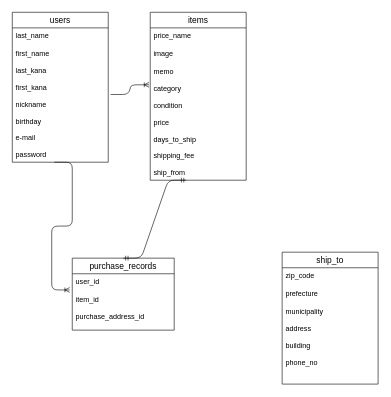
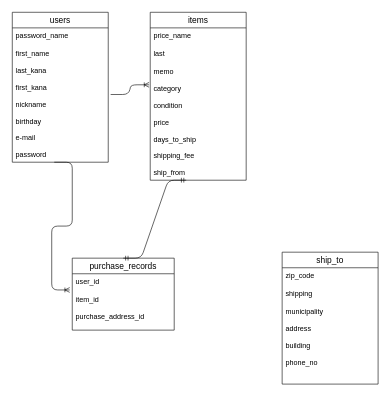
node "last_name": label "last_name" -> "password_name"
node "image": label "image" -> "last"
node "prefecture": label "prefecture" -> "shipping"
